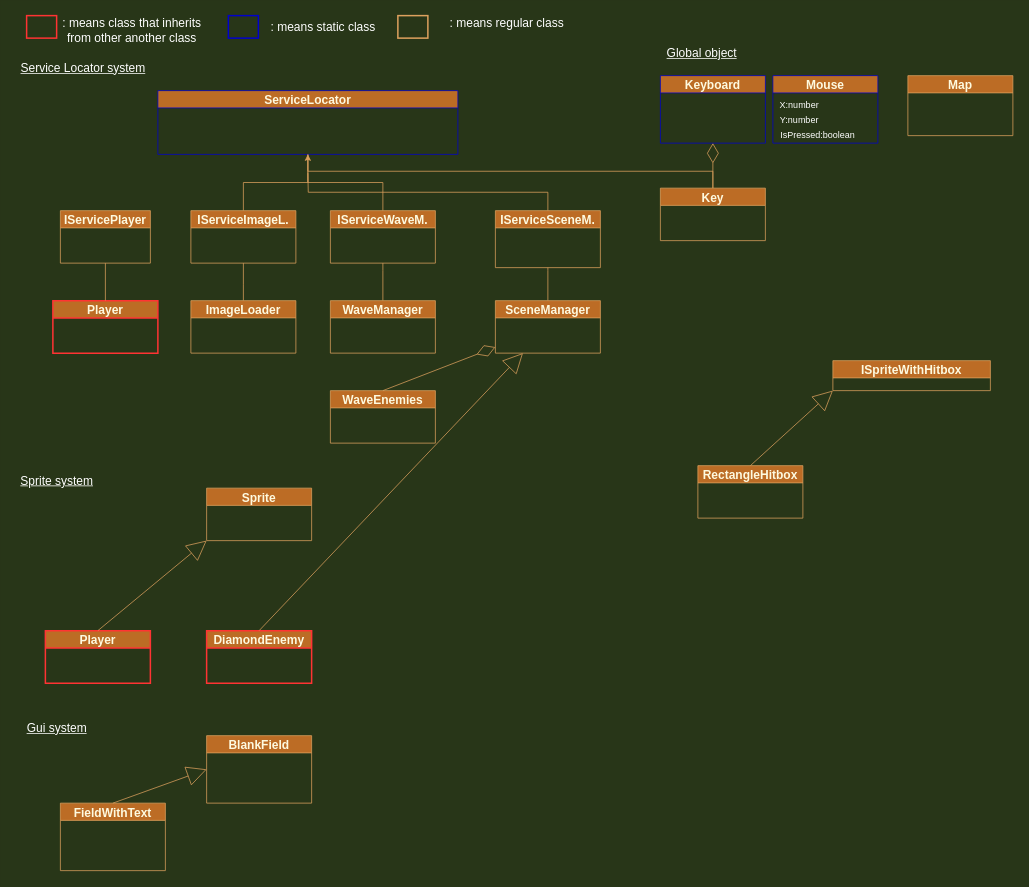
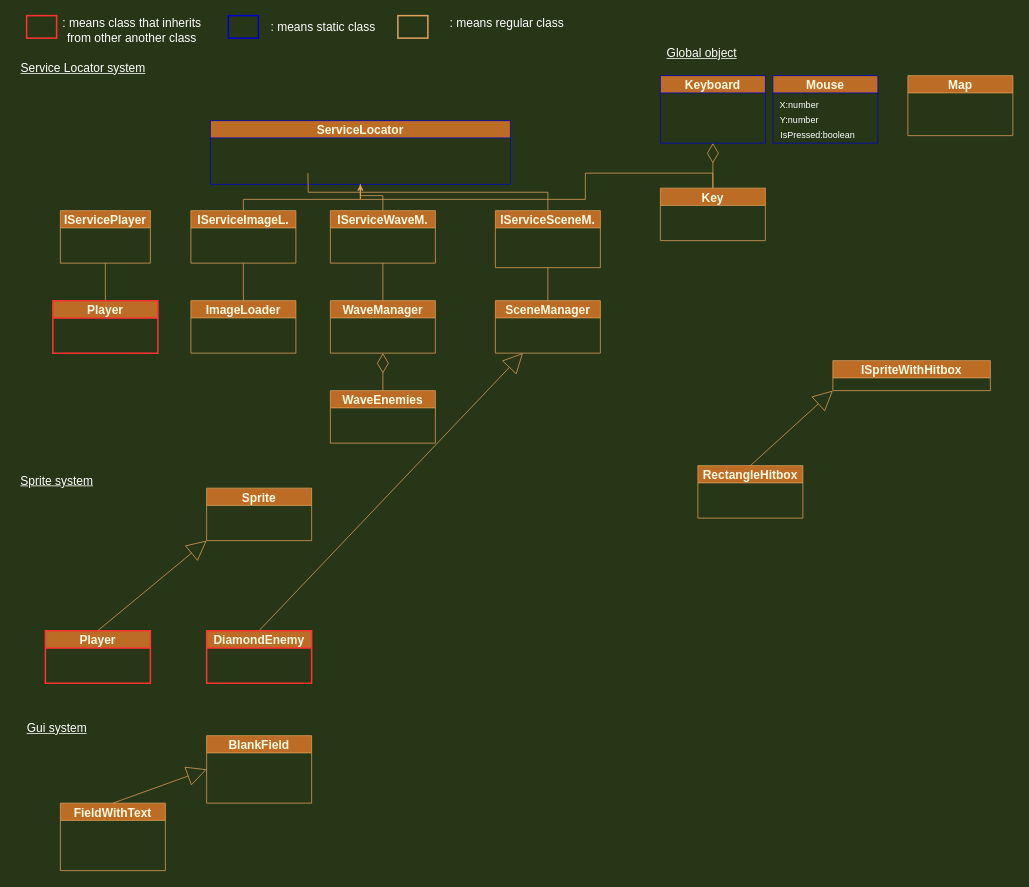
node "ServiceLocator": moved (308, 122) -> (360, 152)
edge "WaveEnemies" -> "SceneManager": now "WaveEnemies" -> "WaveManager"
